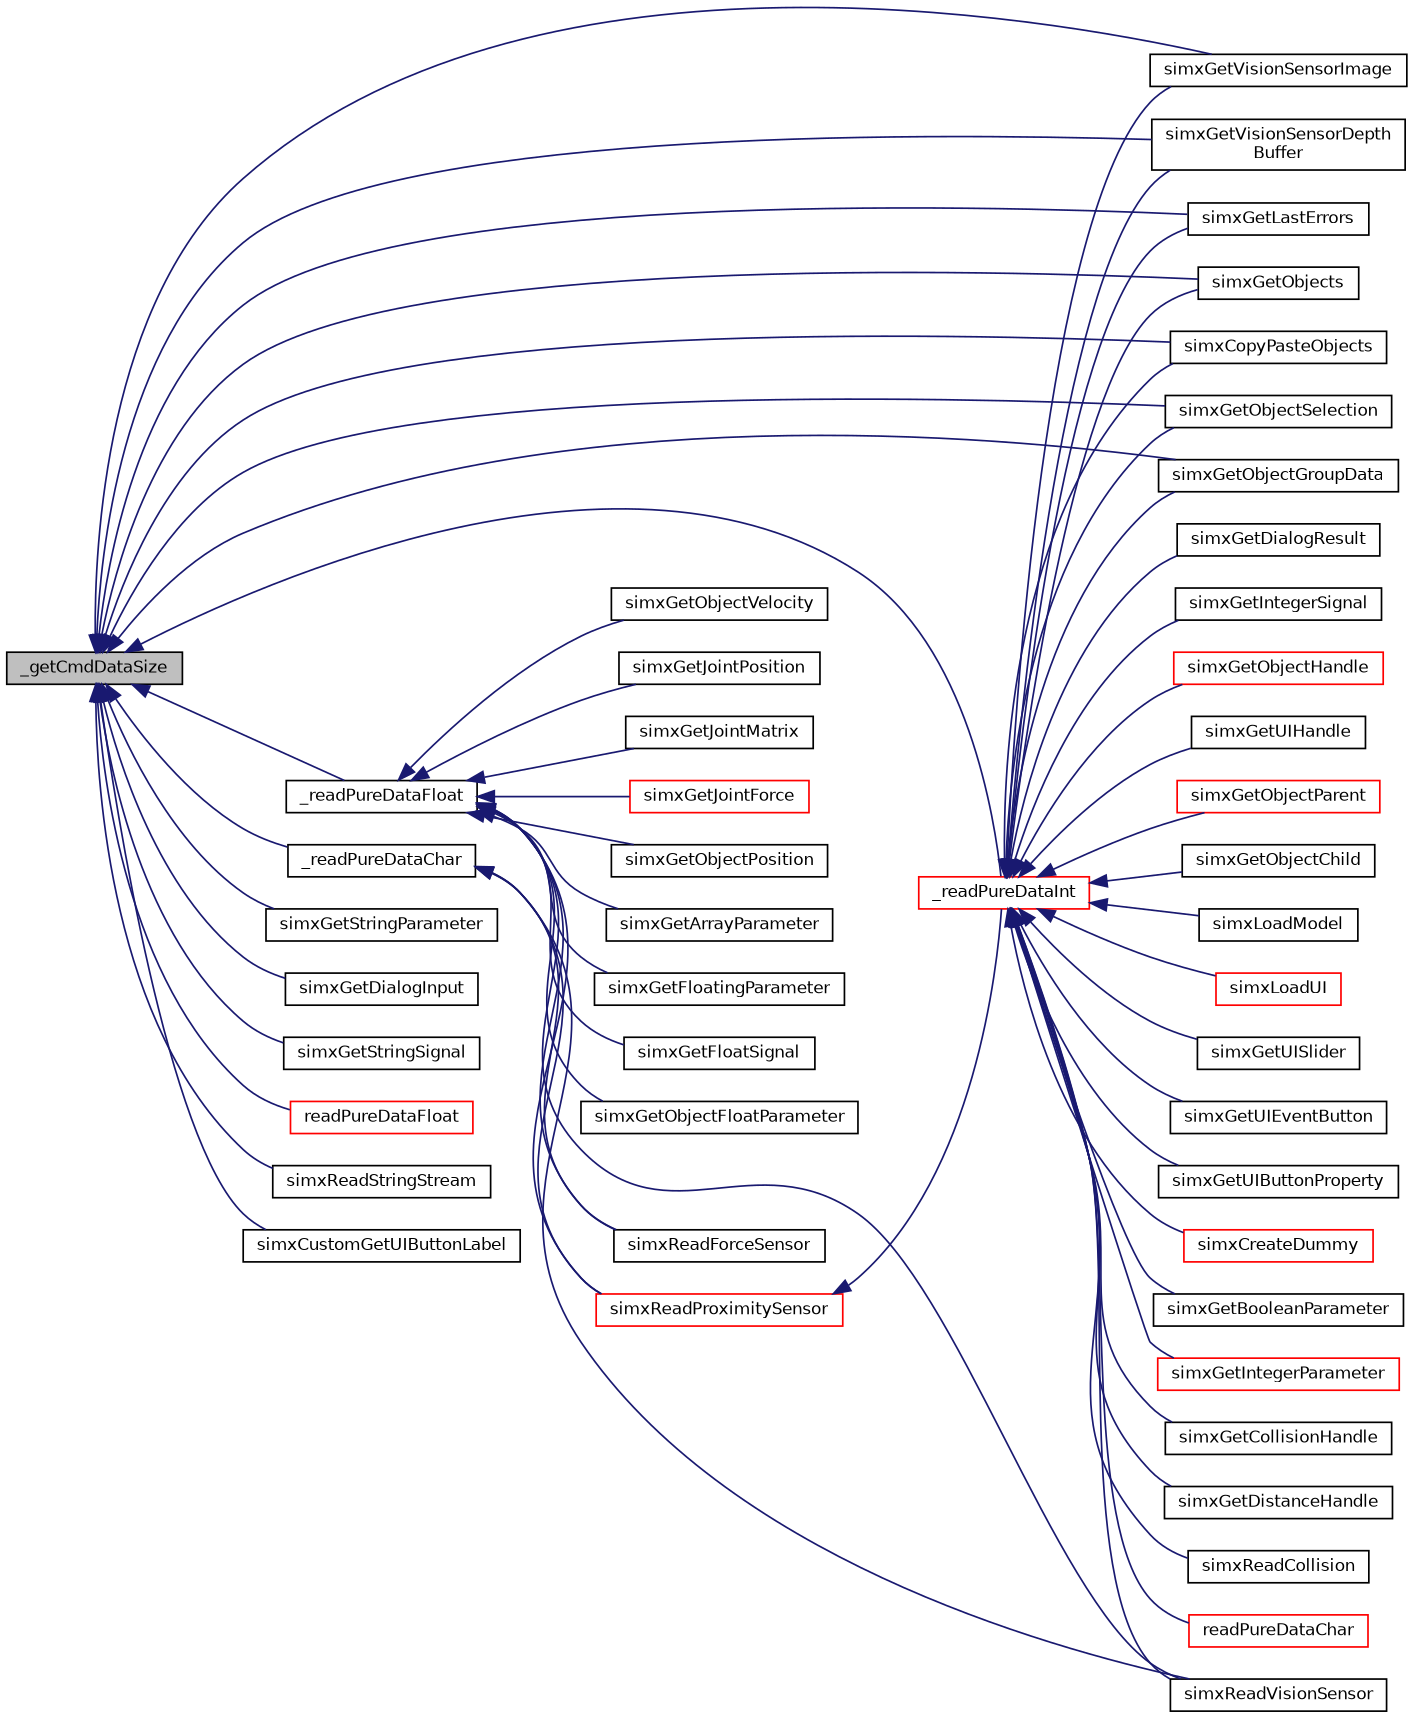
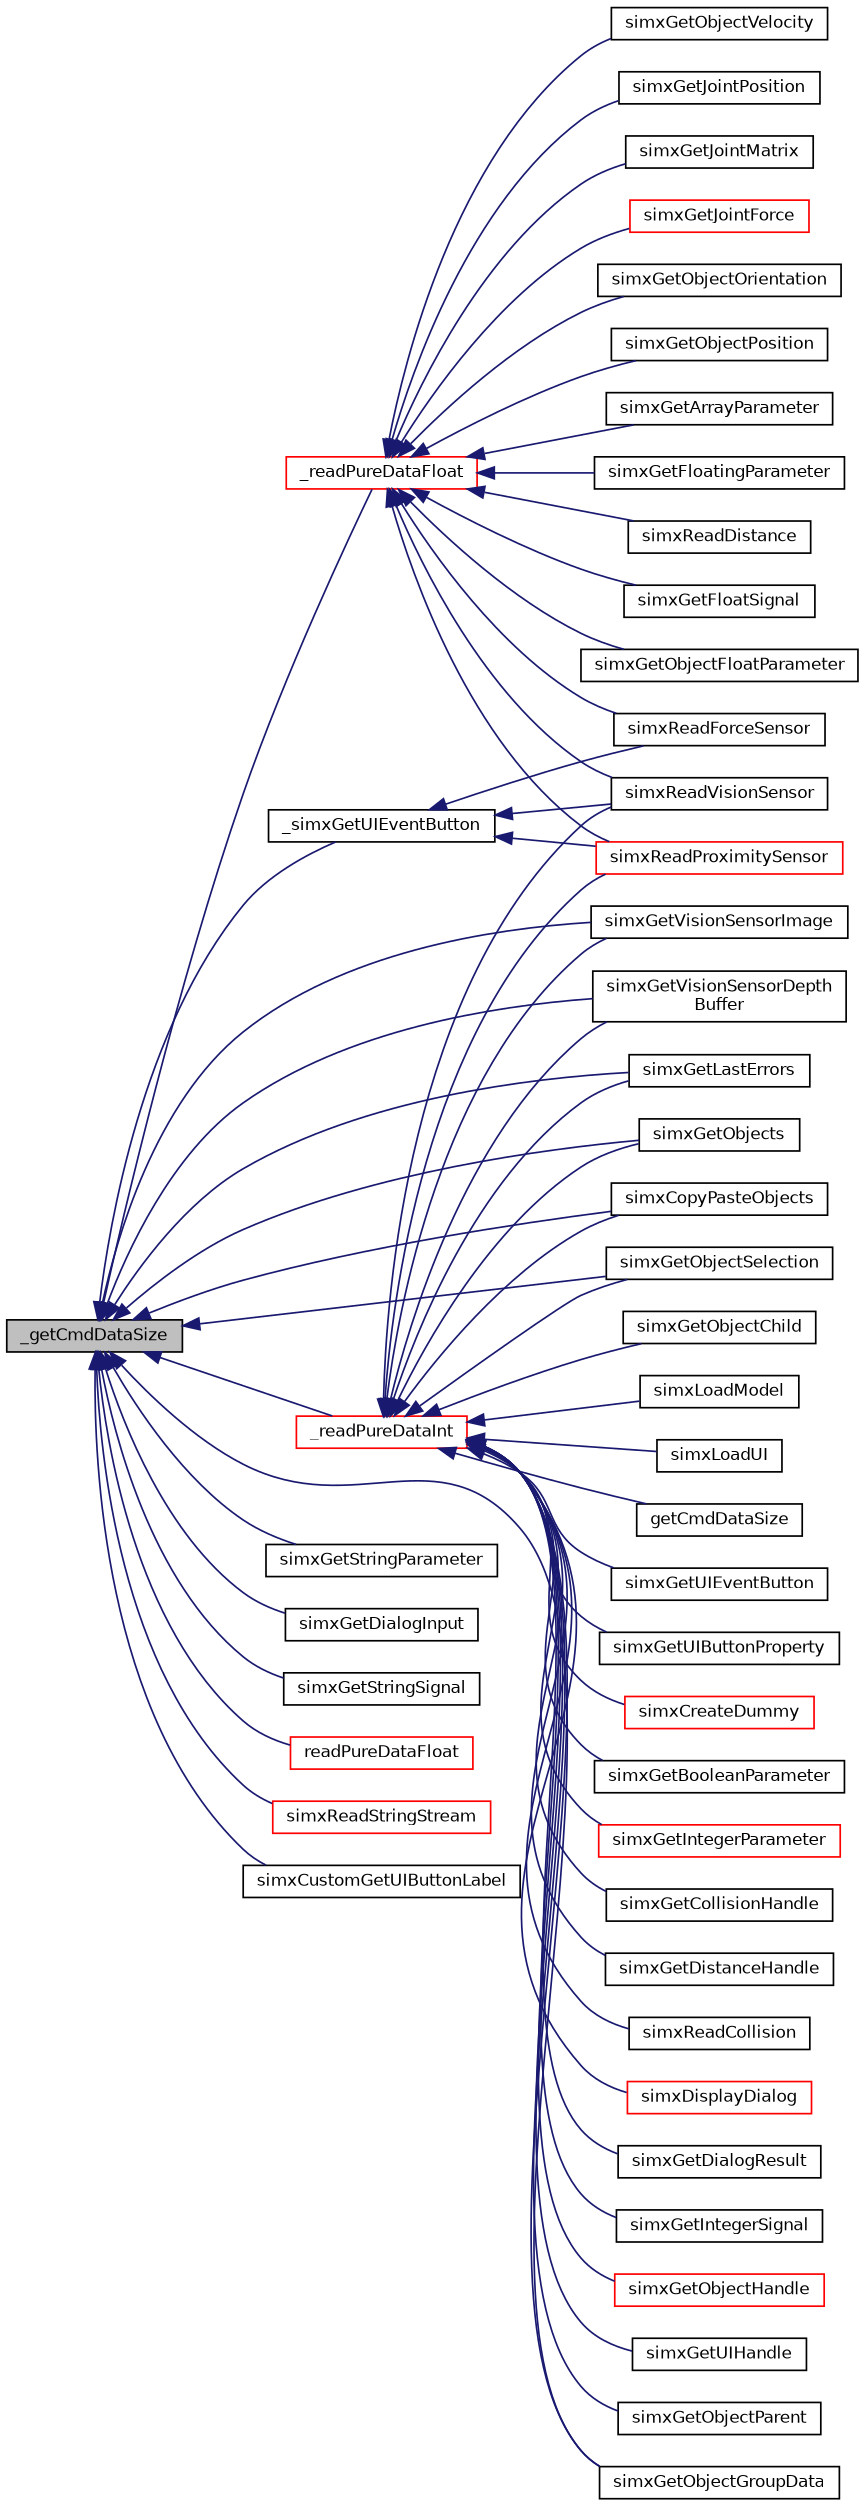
node "simxGetObjectOrientation": added
node "simxReadDistance": added
node "_readPureDataFloat": color black -> red
node "simxGetObjectParent": color red -> black
node "_readPureDataChar": label "_readPureDataChar" -> "_simxGetUIEventButton"
node "simxLoadUI": color red -> black
node "simxGetUISlider": label "simxGetUISlider" -> "getCmdDataSize"
edge "_readPureDataInt" -> "simxReadProximitySensor": reversed
node "simxReadStringStream": color black -> red
node "readPureDataChar": label "readPureDataChar" -> "simxDisplayDialog"
